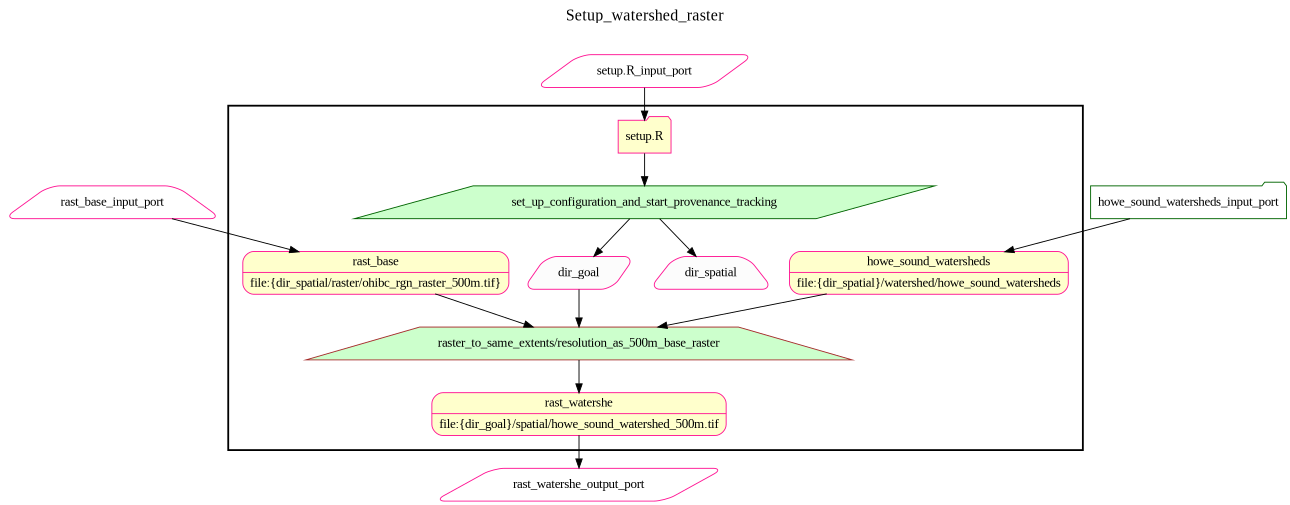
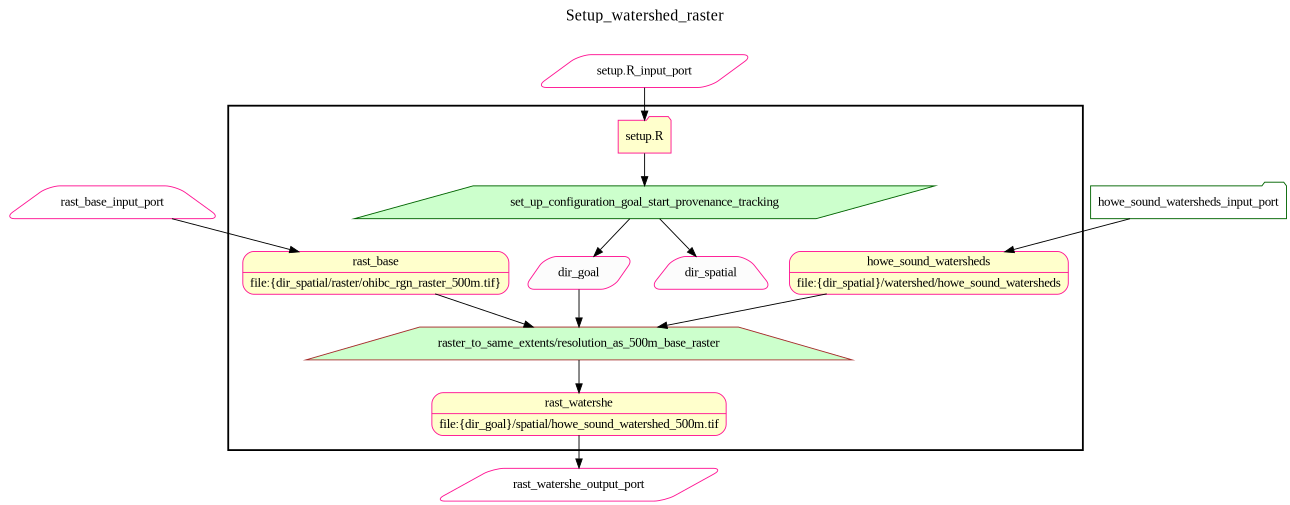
node "set_up_configuration_and_start_provenance_tracking": label "set_up_configuration_and_start_provenance_tracking" -> "set_up_configuration_goal_start_provenance_tracking"
